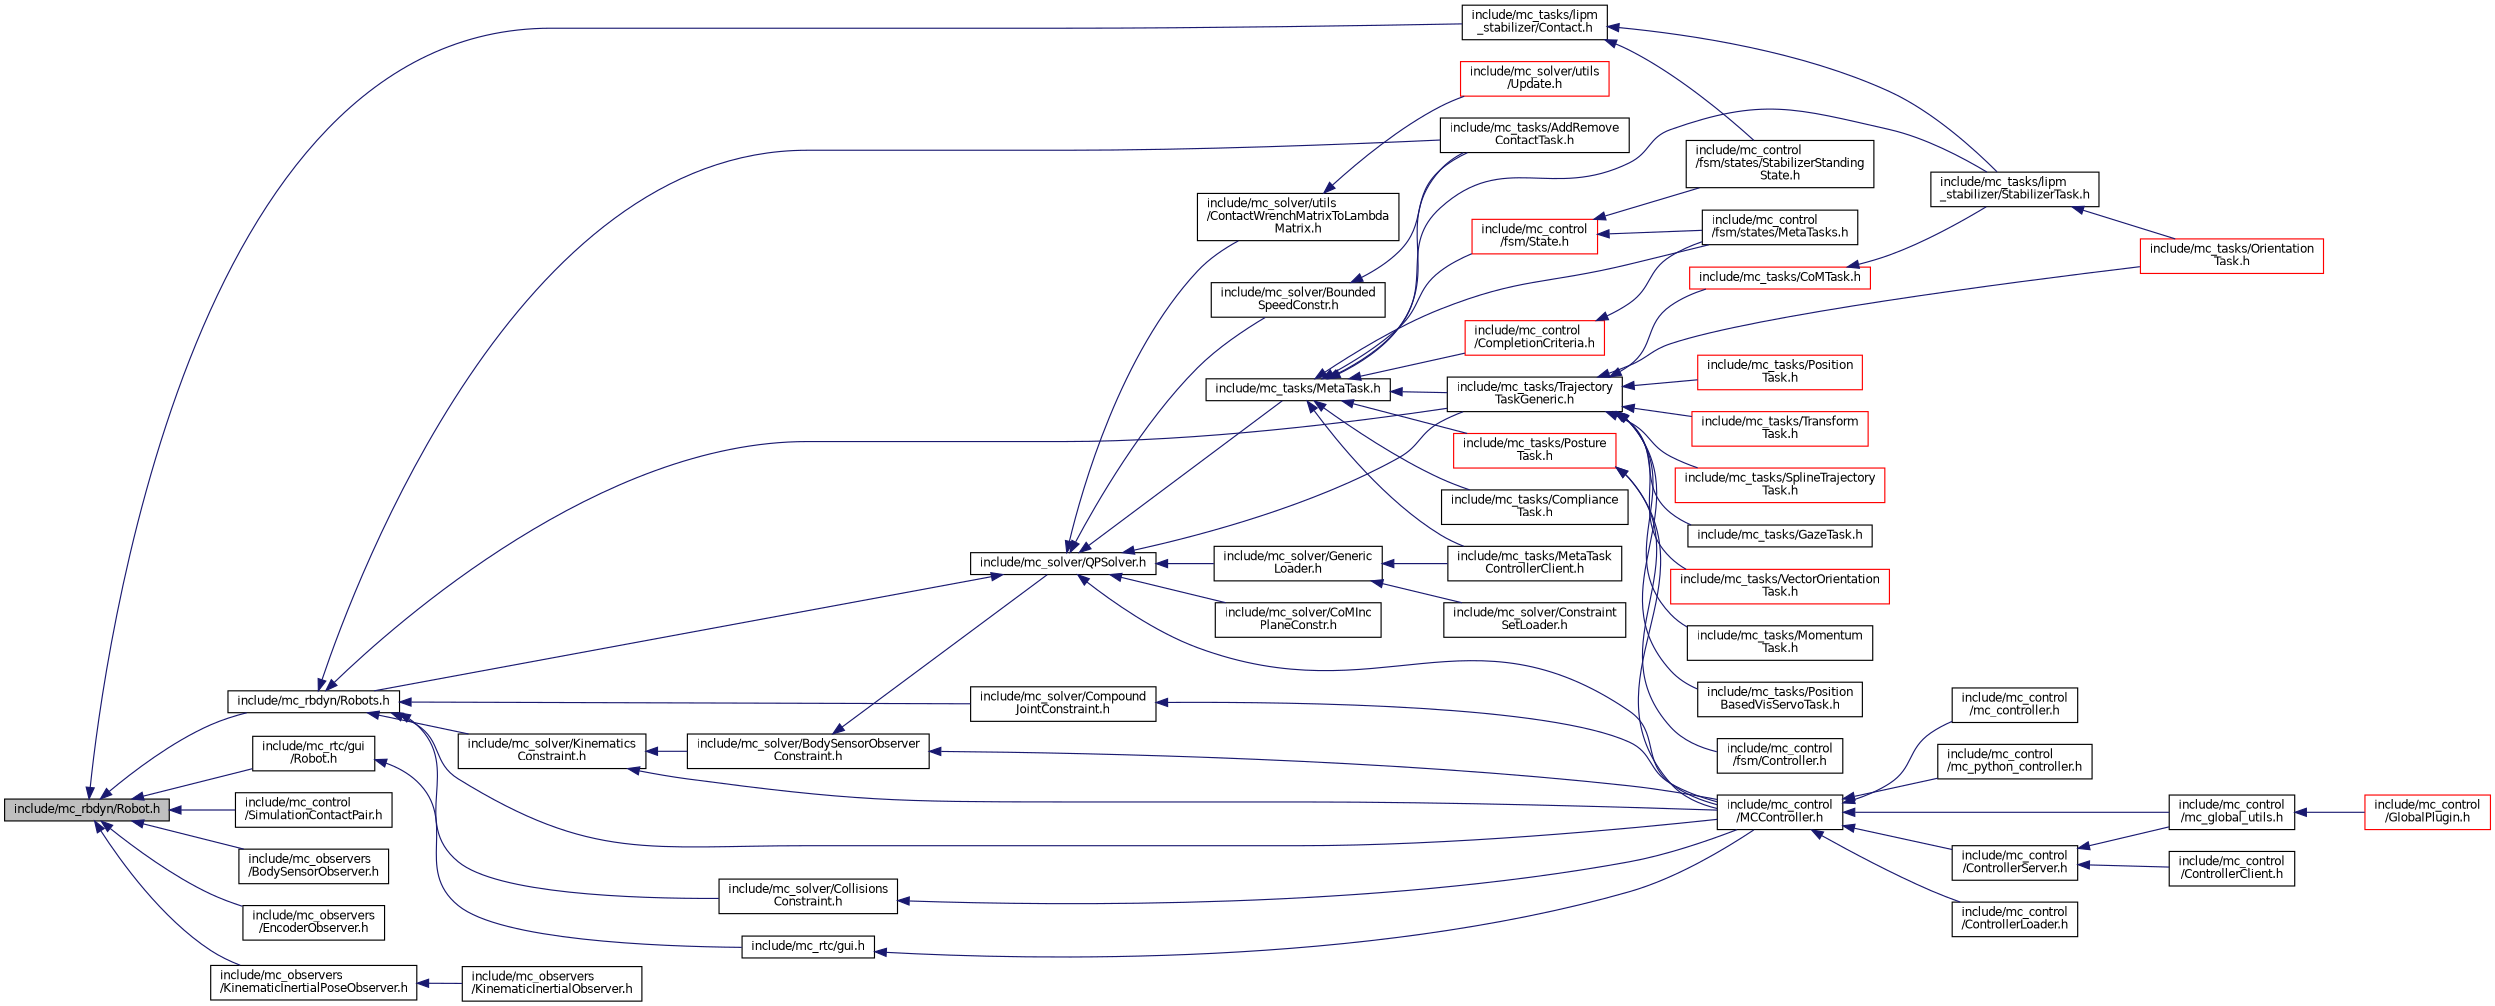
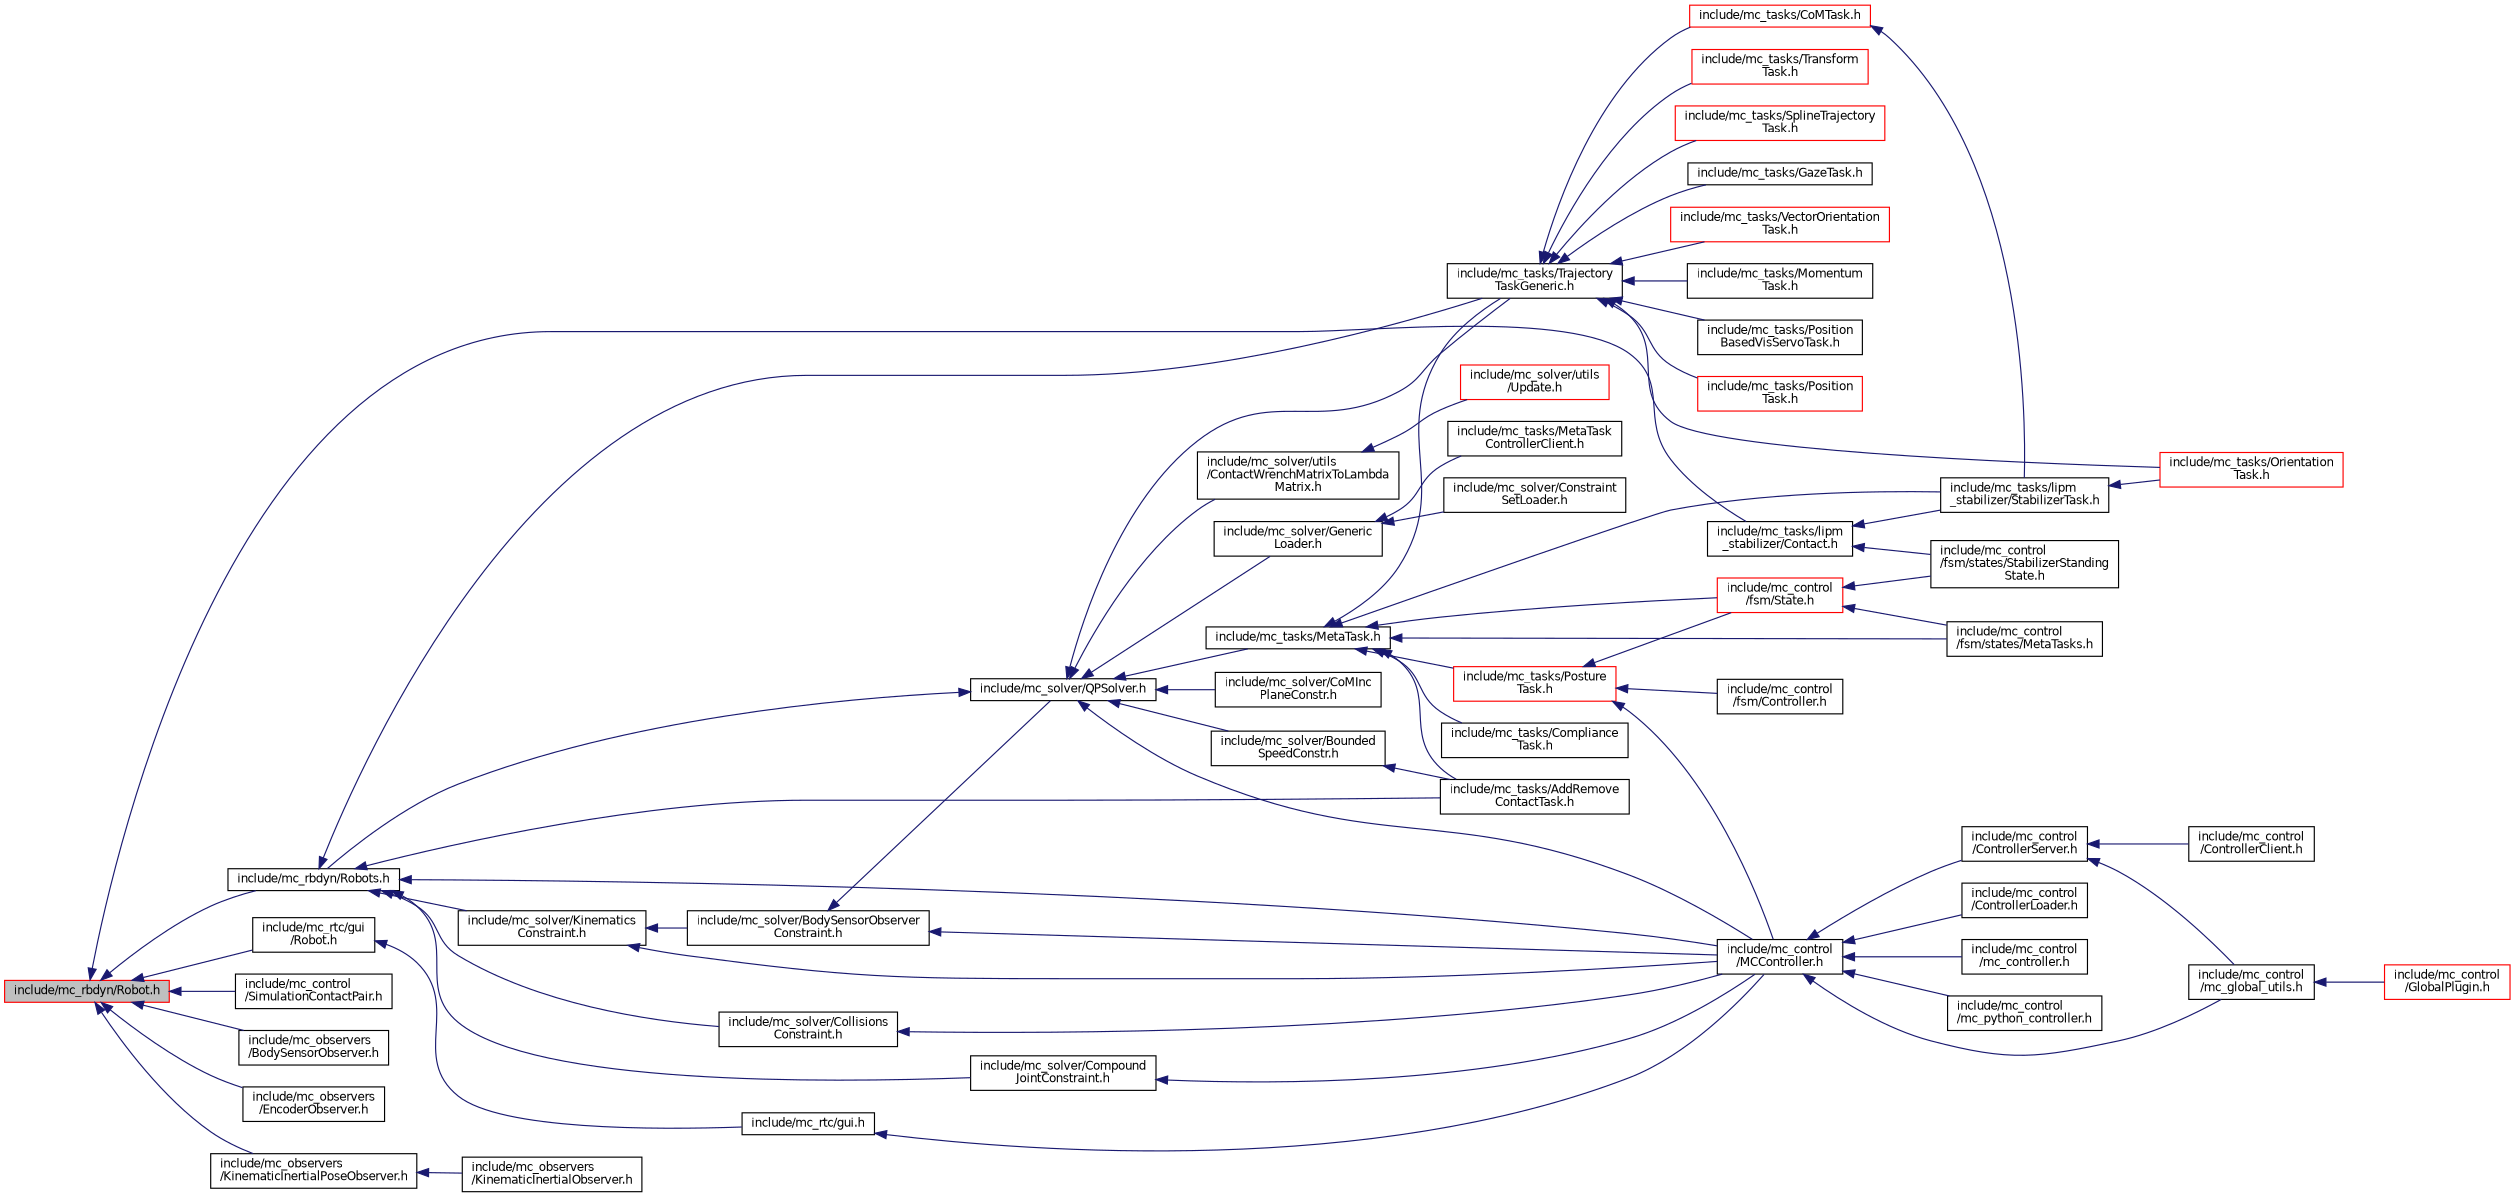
node "include/mc_control /CompletionCriteria.h": removed
edge "include/mc_tasks/MetaTask ControllerClient.h" -> "include/mc_tasks/MetaTask.h": removed
edge "include/mc_control /fsm/State.h" -> "include/mc_tasks/Posture Task.h": added
node "include/mc_rbdyn/Robot.h": color black -> red
